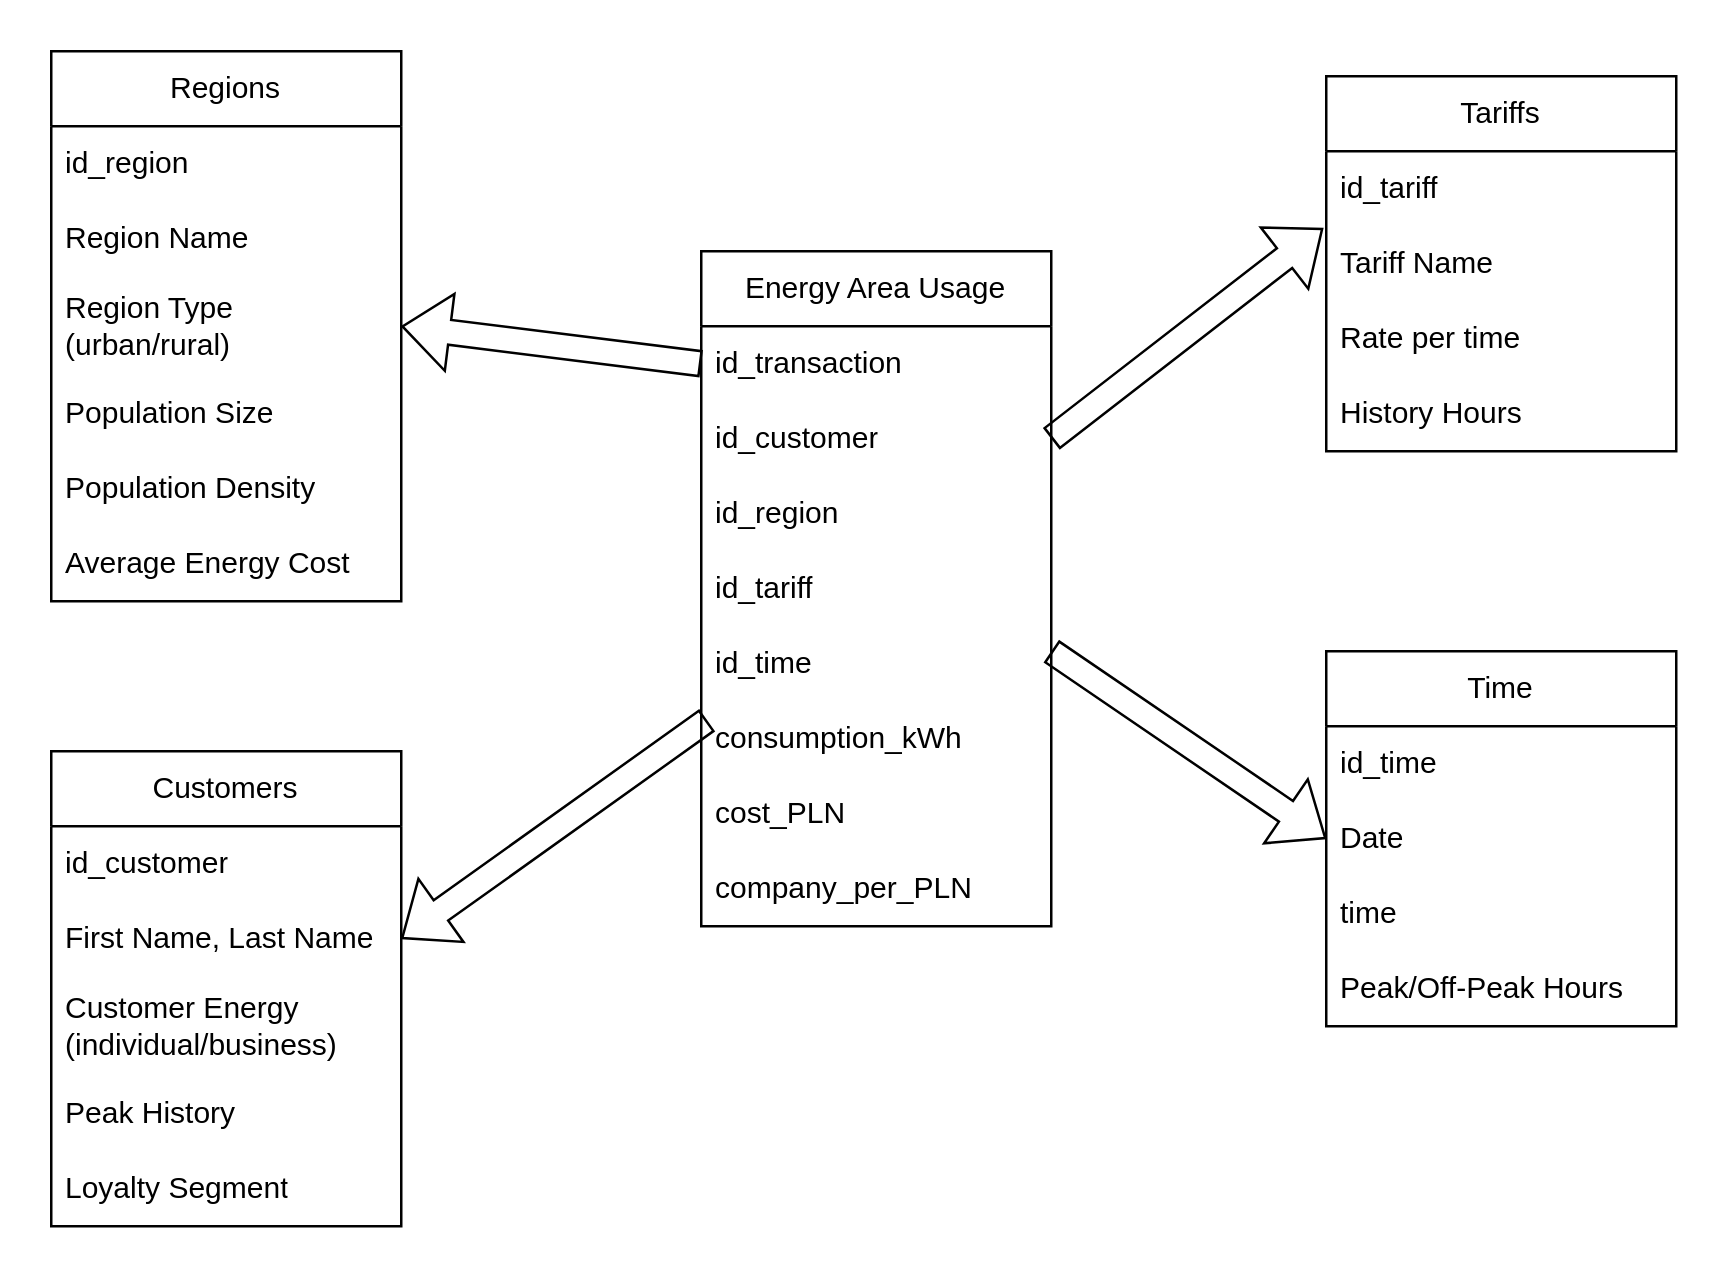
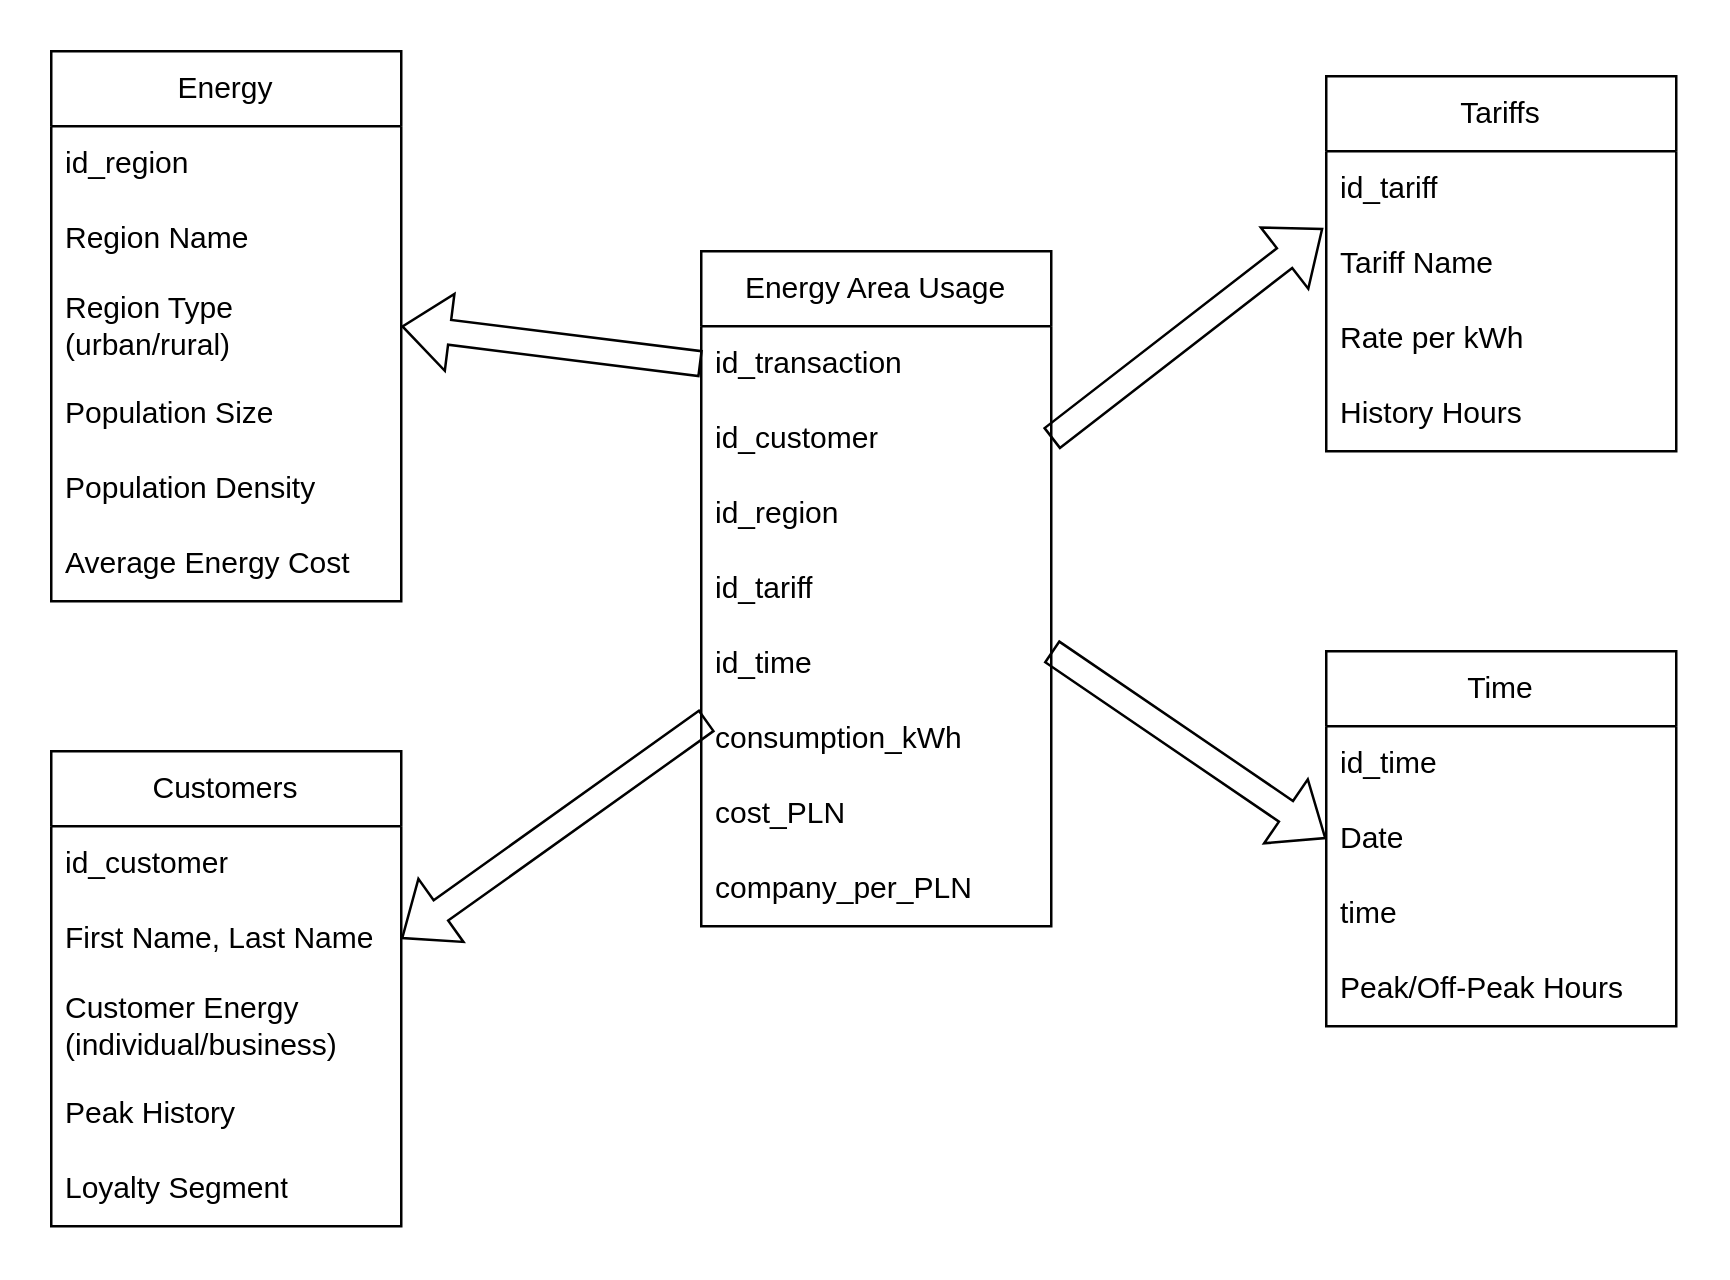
node "Regions": label "Regions" -> "Energy"
node "Rate per time": label "Rate per time" -> "Rate per kWh"
